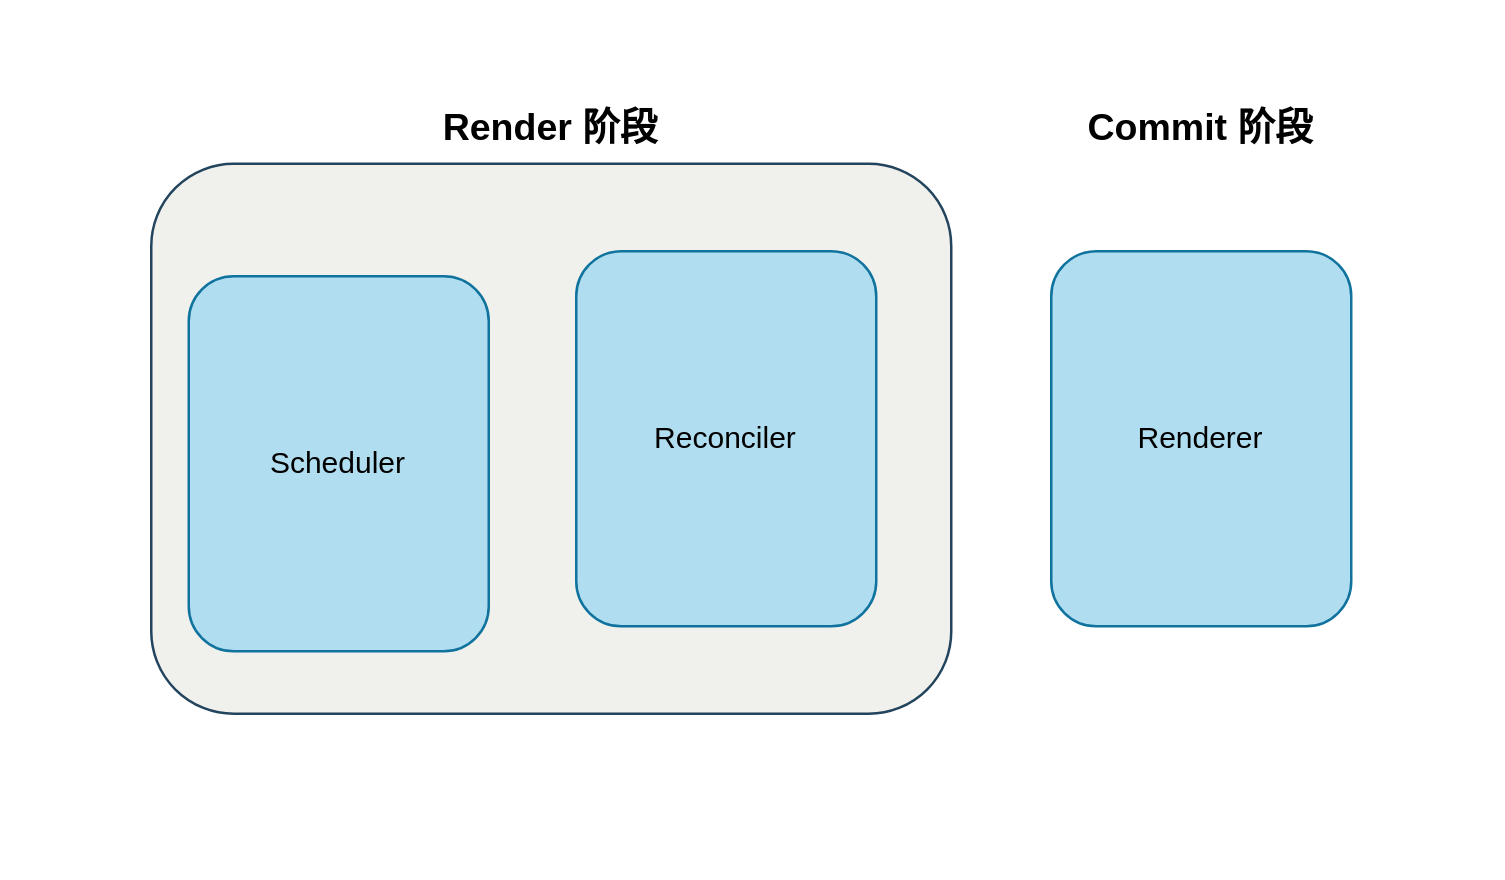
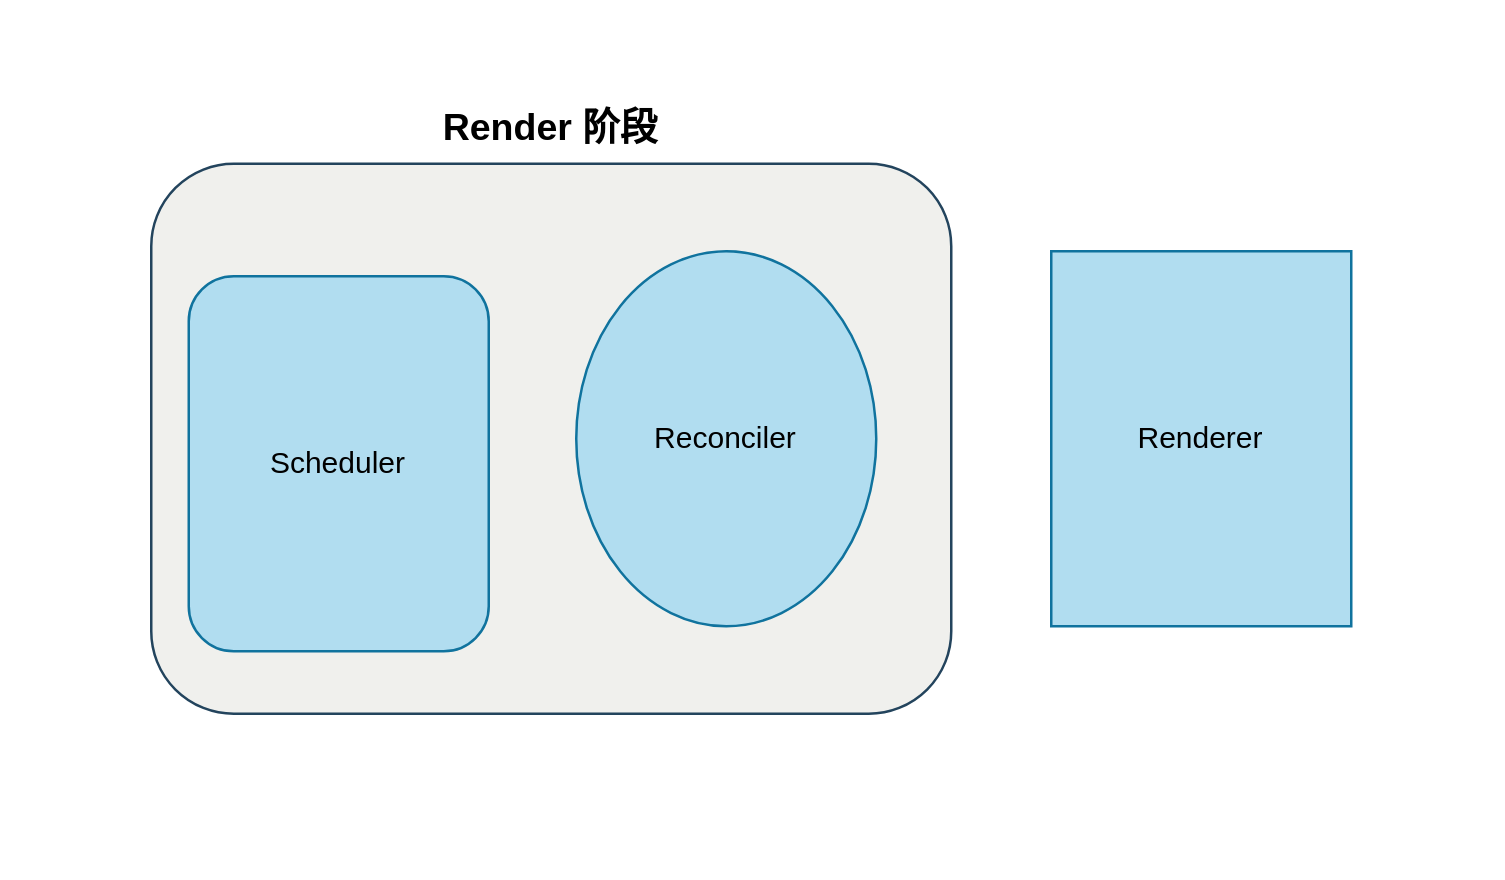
node "Commit 阶段": removed
node "Reconciler": shape rounded rectangle -> ellipse
node "Renderer": shape rounded rectangle -> rectangle
